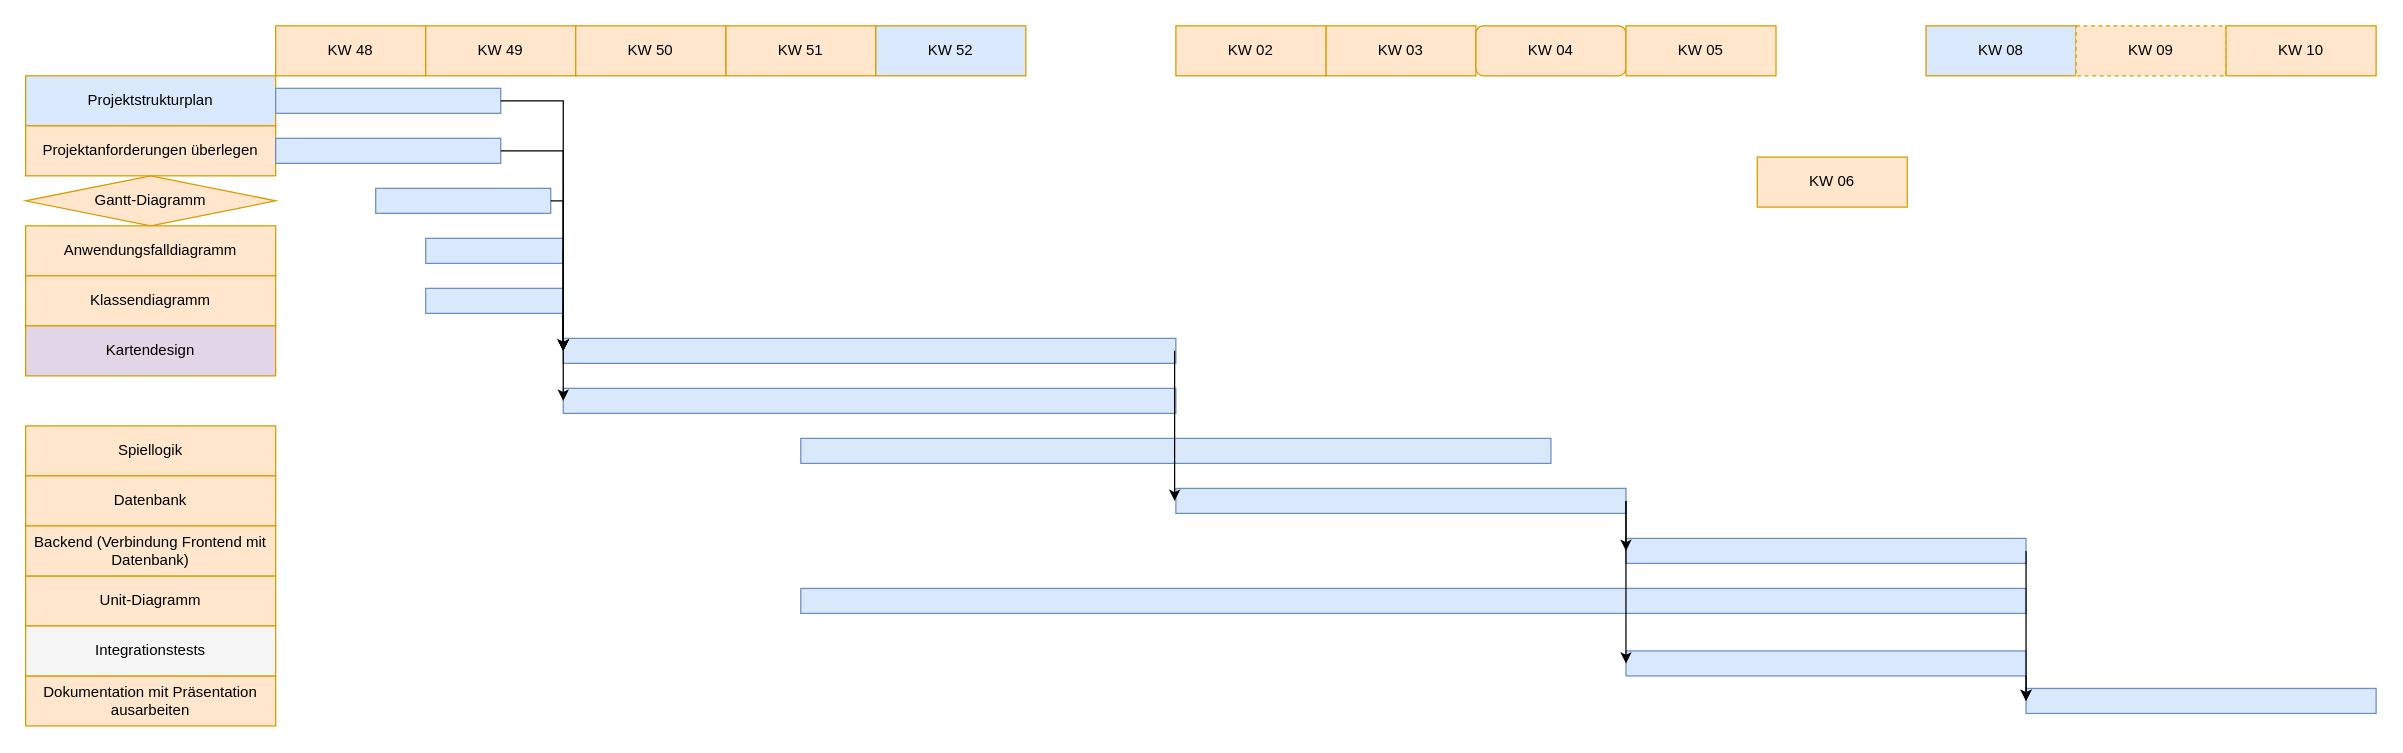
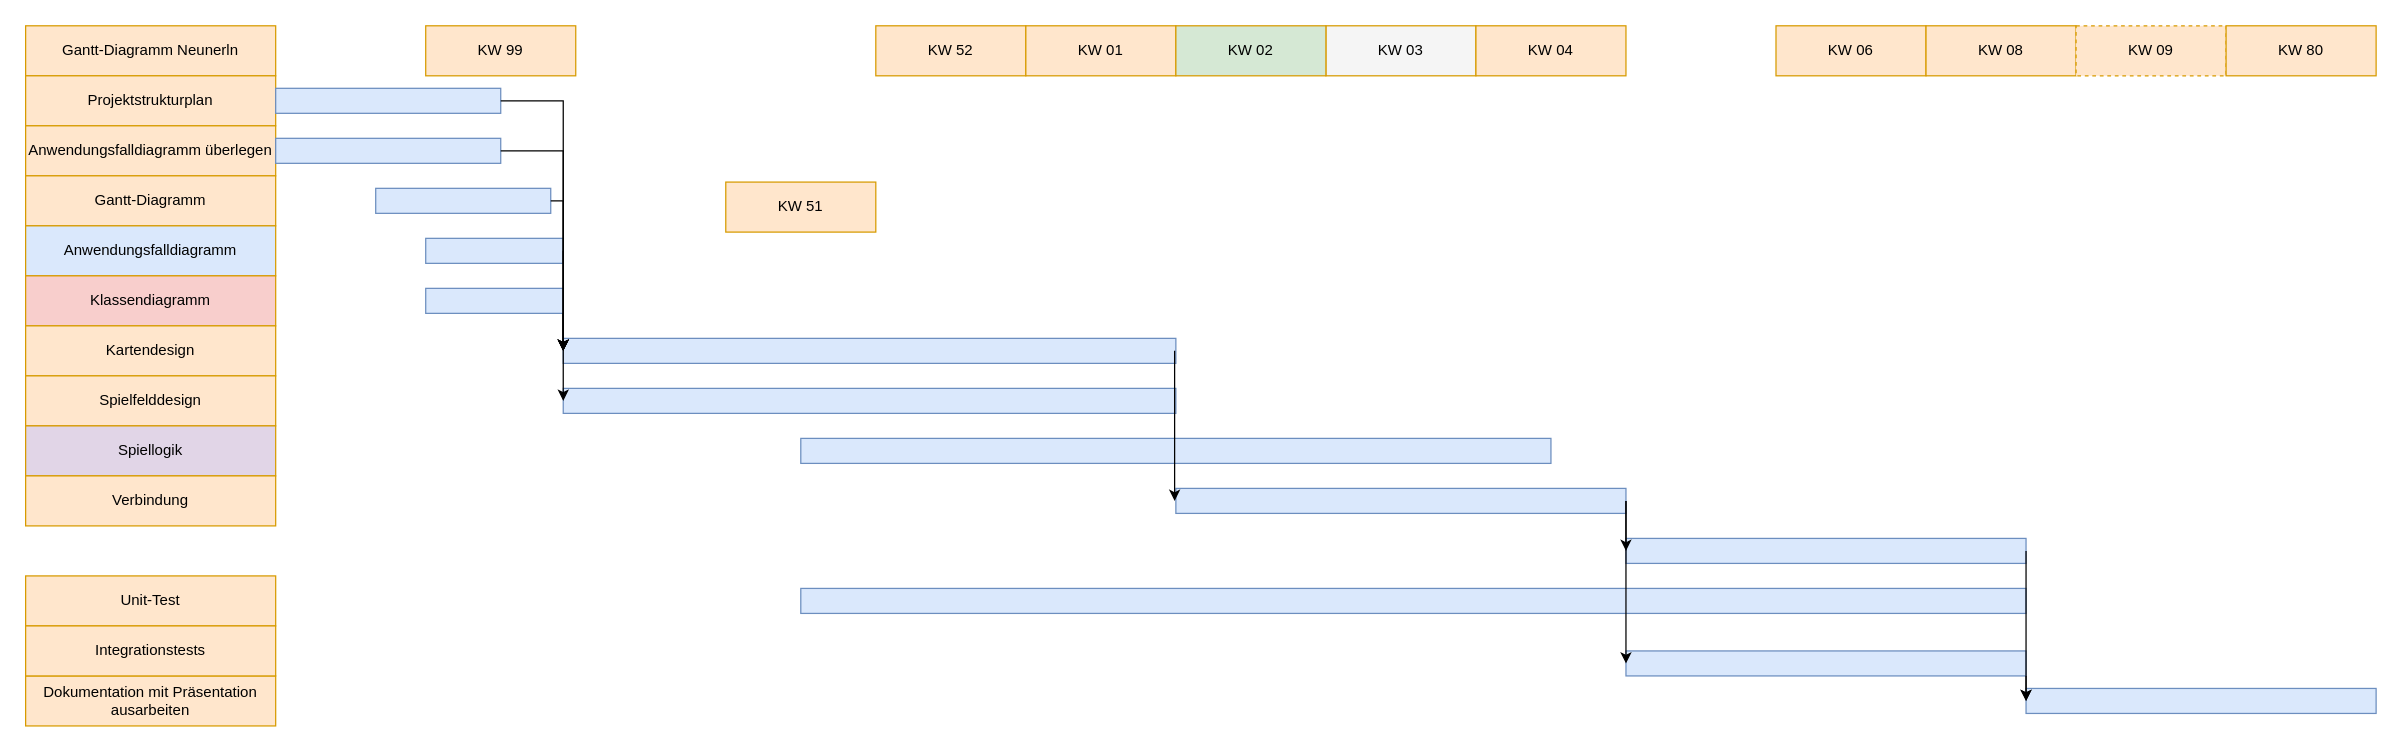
node "Gantt-Diagramm Neunerln": added
node "KW 48": removed
node "KW 49": label "KW 49" -> "KW 99"
node "KW 50": removed
node "KW 51": moved (801, 51) -> (801, 207)
node "KW 52": fillcolor #dae8fc -> #ffe6cc
node "KW 01": added
node "KW 02": fillcolor #ffe6cc -> #d5e8d4
node "KW 03": fillcolor #ffe6cc -> #f5f5f5
node "KW 04": shape rounded rectangle -> rectangle
node "KW 05": removed
node "KW 08": fillcolor #dae8fc -> #ffe6cc
node "KW 10": label "KW 10" -> "KW 80"
node "Projektstrukturplan": fillcolor #dae8fc -> #ffe6cc
node "Projektanforderungen überlegen": label "Projektanforderungen überlegen" -> "Anwendungsfalldiagramm überlegen"
node "KW 06": moved (1832, 182) -> (1851, 51)
node "Gantt-Diagramm": shape diamond -> rectangle
node "Anwendungsfalldiagramm": fillcolor #ffe6cc -> #dae8fc
node "Klassendiagramm": fillcolor #ffe6cc -> #f8cecc
node "Kartendesign": fillcolor #e1d5e7 -> #ffe6cc
node "Spielfelddesign": added
node "Spiellogik": fillcolor #ffe6cc -> #e1d5e7
node "Datenbank": label "Datenbank" -> "Verbindung"
node "Backend (Verbindung Frontend mit Datenbank)": removed
node "Unit-Diagramm": label "Unit-Diagramm" -> "Unit-Test"
node "Integrationstests": fillcolor #f5f5f5 -> #ffe6cc
